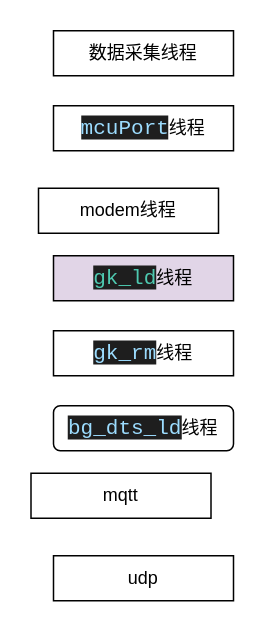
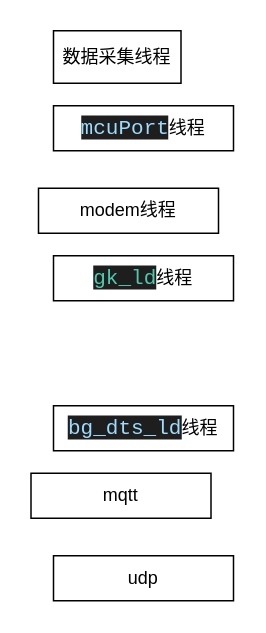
node "数据采集线程": size 180x45 -> 128x53
node "gk_ld线程": fillcolor #e1d5e7 -> #ffffff
node "gk_rm线程": removed
node "bg_dts_ld线程": shape rounded rectangle -> rectangle
